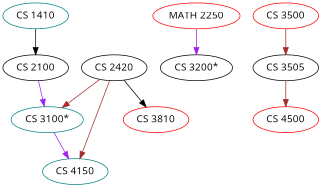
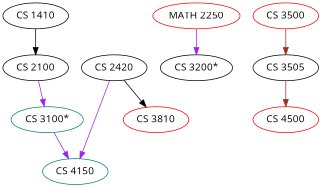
node "CS 1410": color teal -> black
edge "CS 2420" -> "CS 3100*": removed
edge "CS 2420" -> "CS 4150": color brown -> purple
